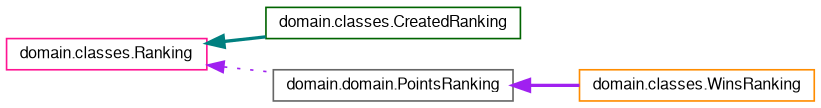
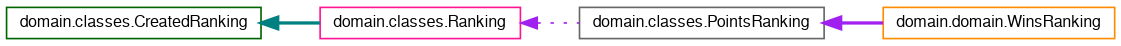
edge "domain.classes.CreatedRanking" -> "domain.classes.Ranking": reversed
node "domain.domain.PointsRanking": label "domain.domain.PointsRanking" -> "domain.classes.PointsRanking"
node "domain.classes.WinsRanking": label "domain.classes.WinsRanking" -> "domain.domain.WinsRanking"
